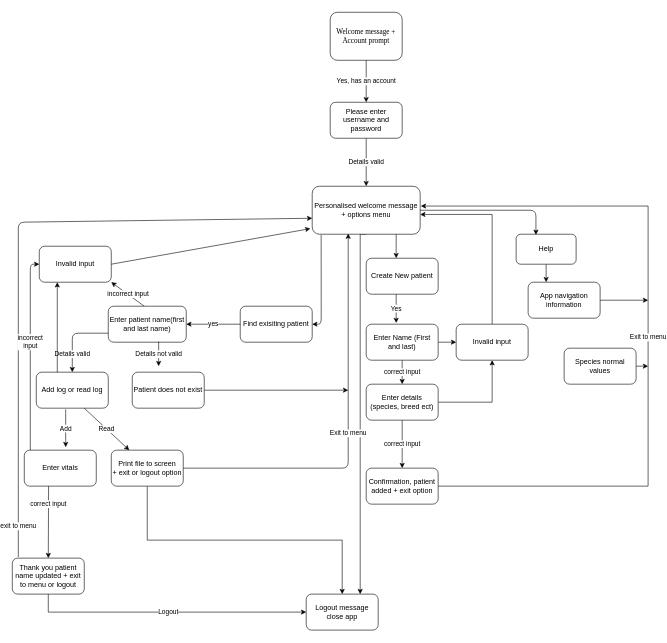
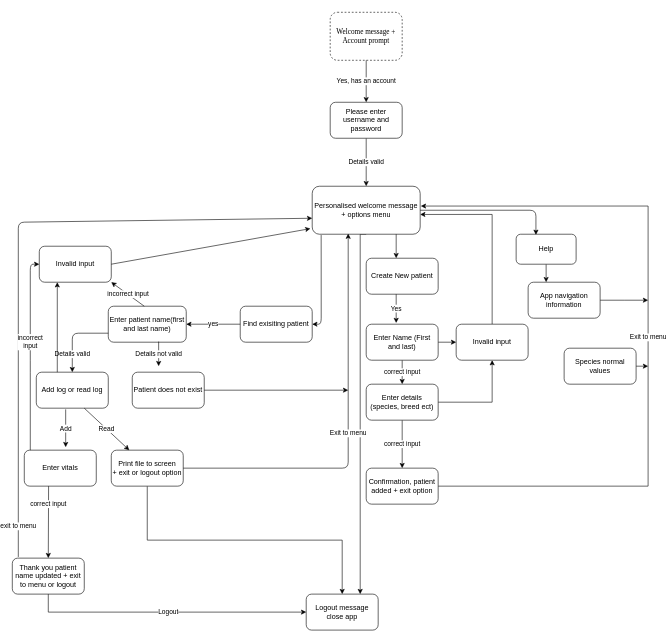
node "Welcome message + Account prompt": style solid -> dashed
